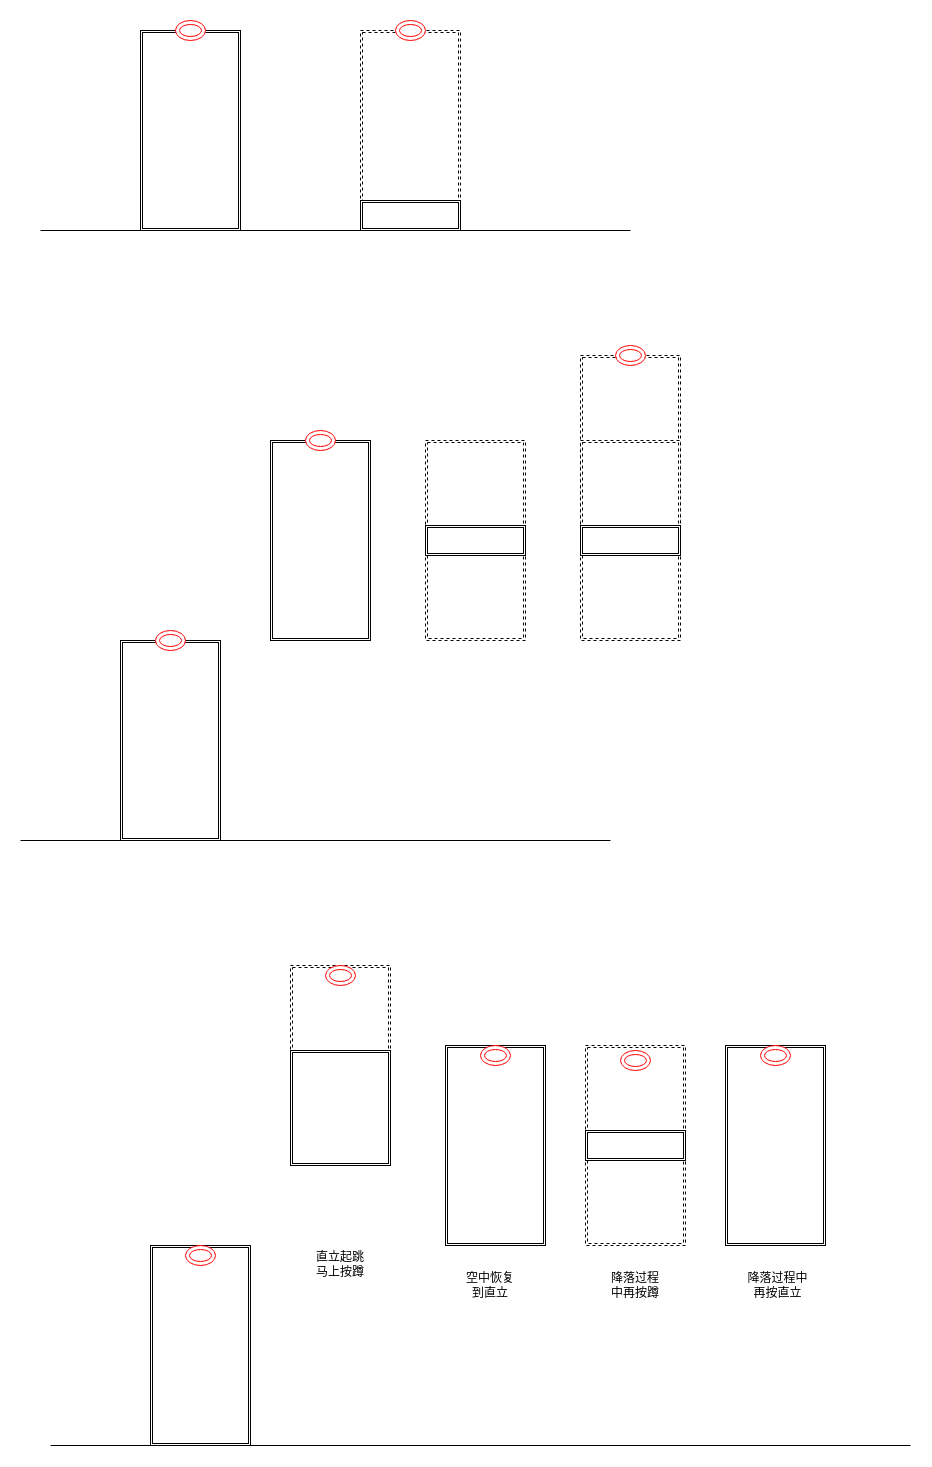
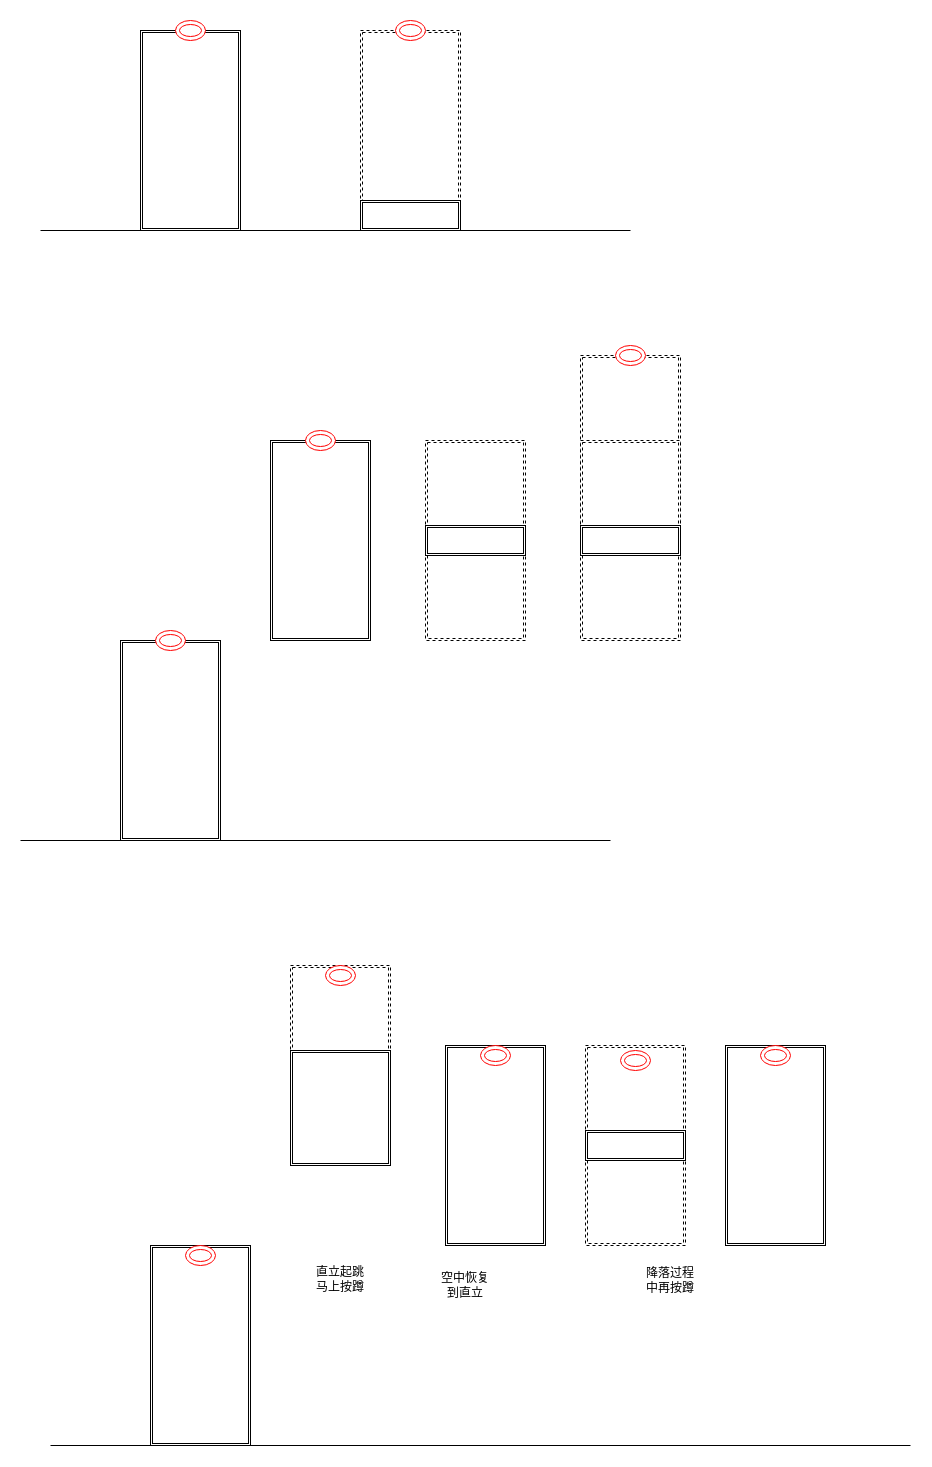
node "直立起跳马上按蹲": moved (341, 1265) -> (341, 1280)
node "空中恢复到直立": moved (491, 1286) -> (466, 1286)
node "降落过程中再按蹲": moved (636, 1286) -> (671, 1281)
node "降落过程中再按直立": removed
